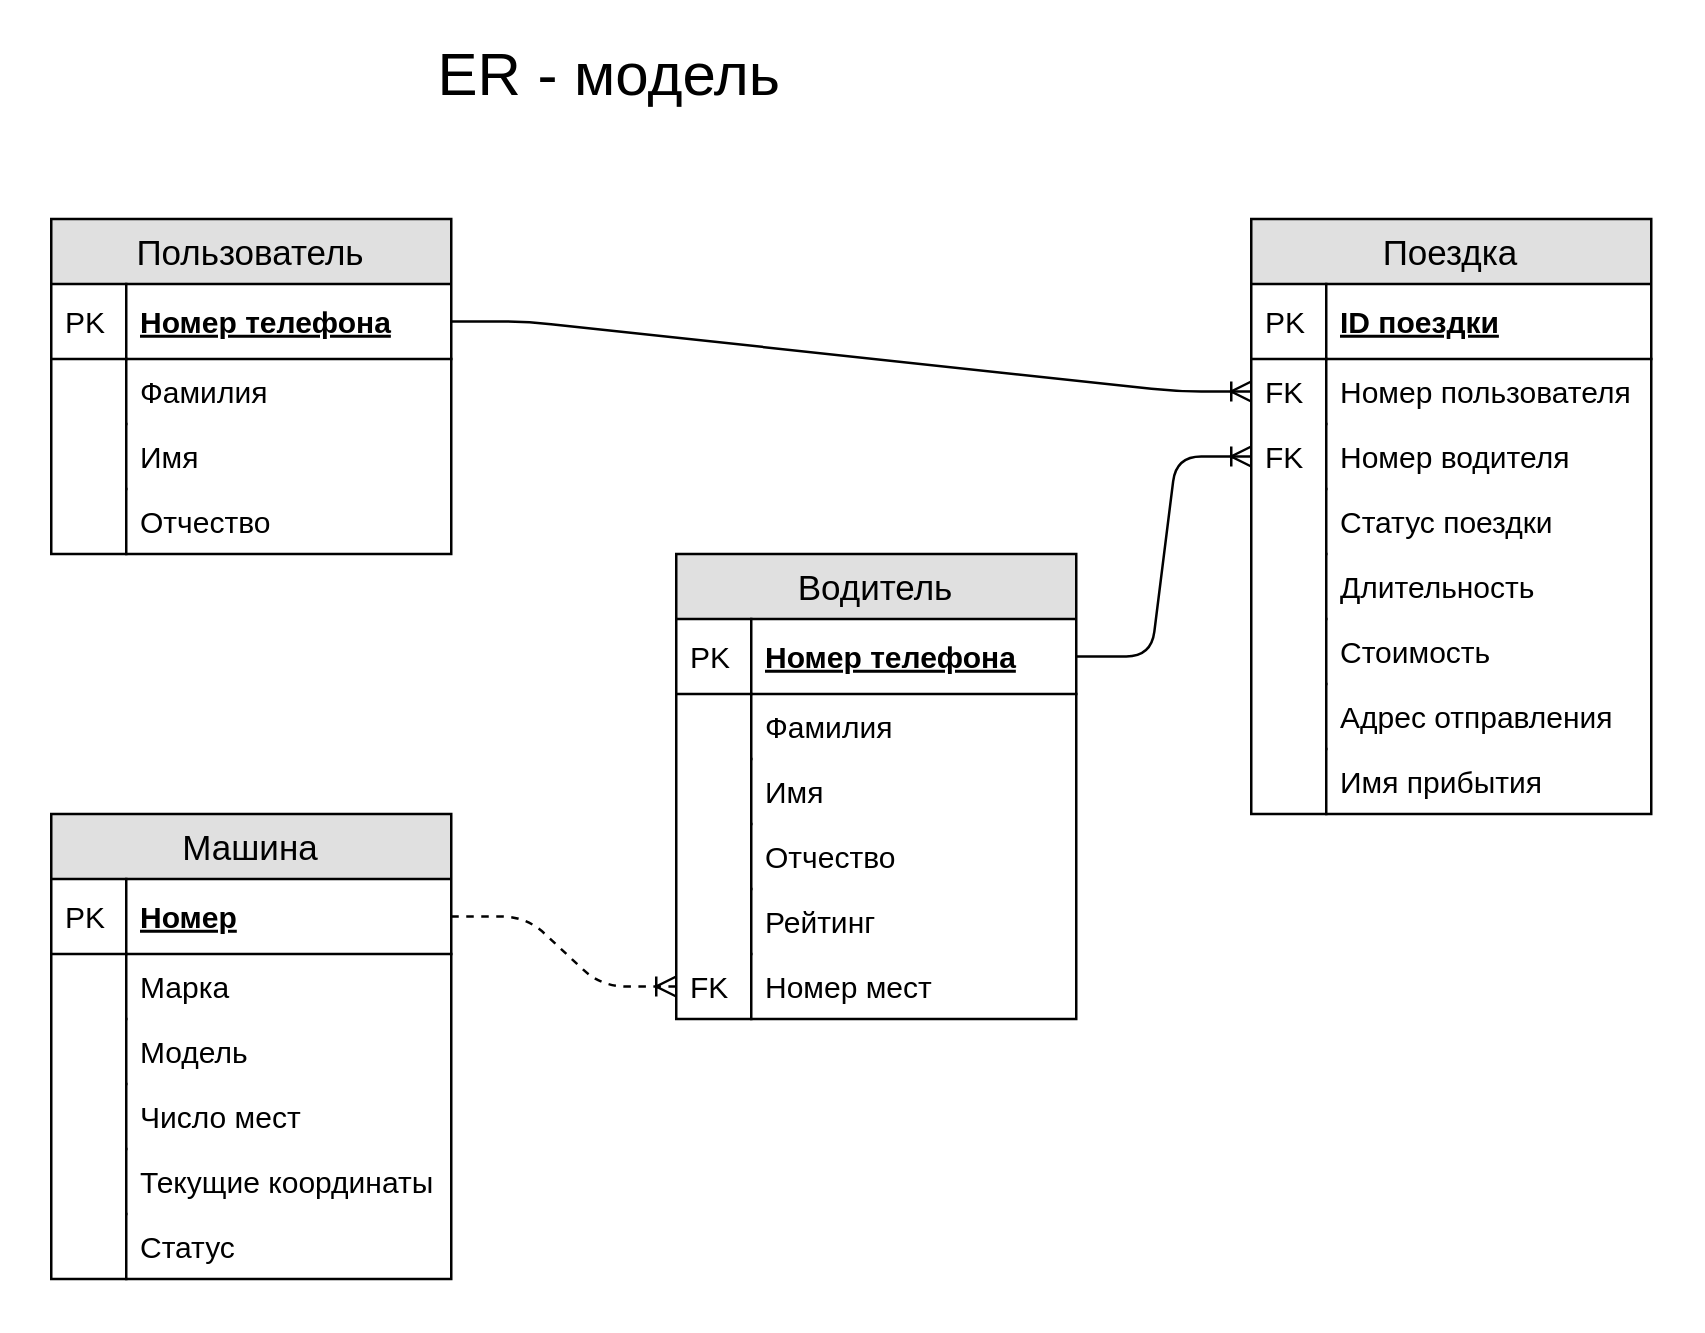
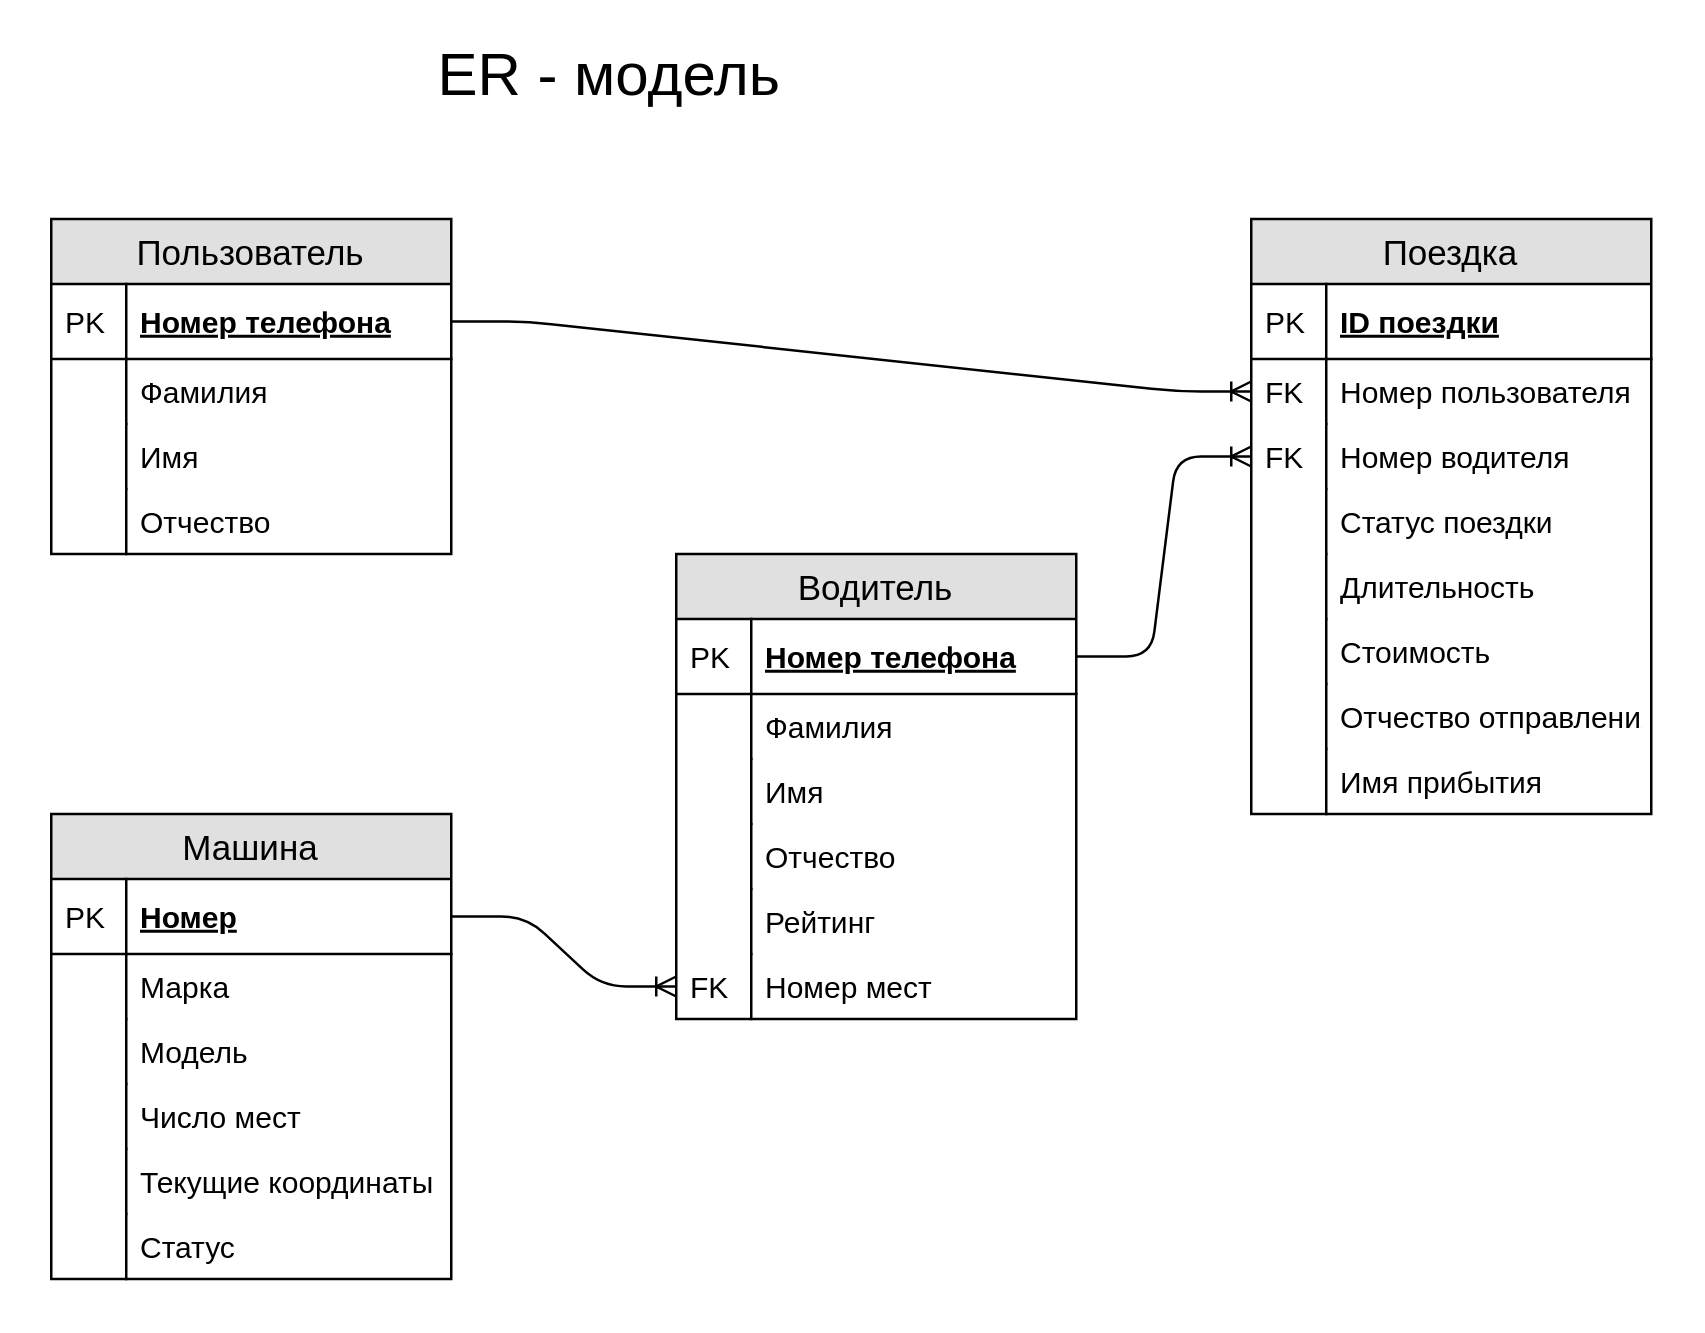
node "Адрес отправления": label "Адрес отправления" -> "Отчество отправления"
edge "Номер" -> "Номер мест": style dashed -> solid
